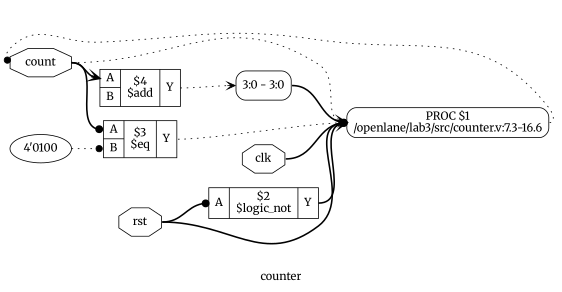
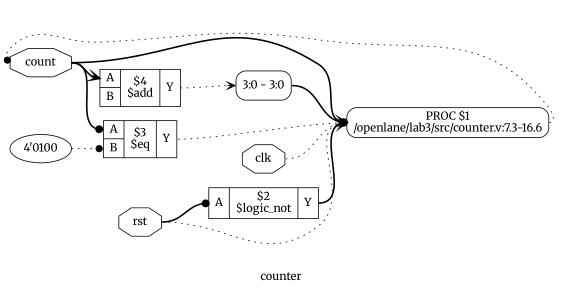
edge "count" -> "PROC $1 /openlane/lab3/src/counter.v:7.3-16.6": style dotted -> bold
edge "clk" -> "PROC $1 /openlane/lab3/src/counter.v:7.3-16.6": style bold -> dotted
edge "rst" -> "PROC $1 /openlane/lab3/src/counter.v:7.3-16.6": style bold -> dotted
